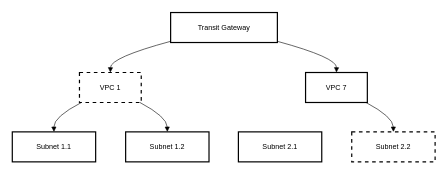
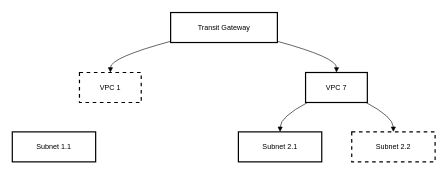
edge "VPC 1" -> "Subnet 1.1": removed
edge "VPC 1" -> "Subnet 1.2": removed
edge "VPC 7" -> "Subnet 2.1": added
node "Subnet 1.2": removed
